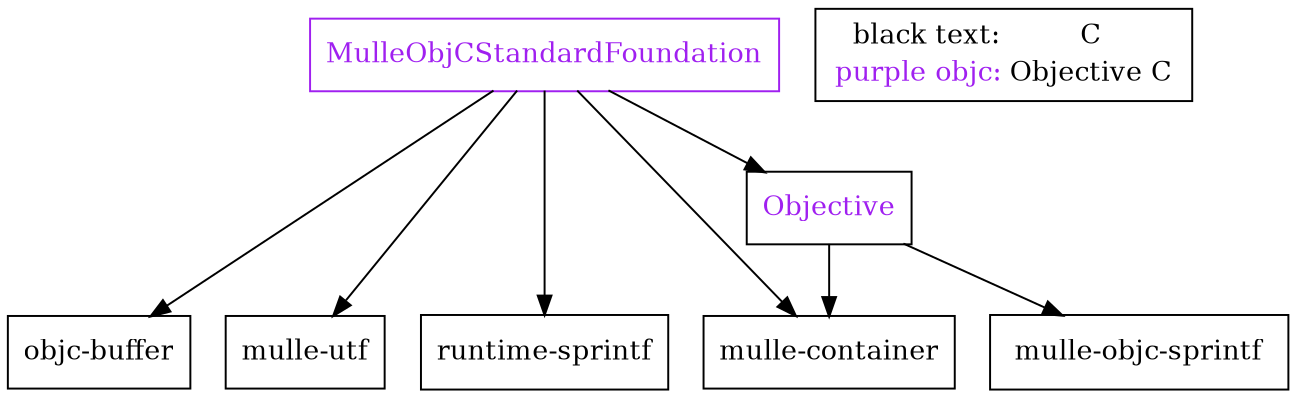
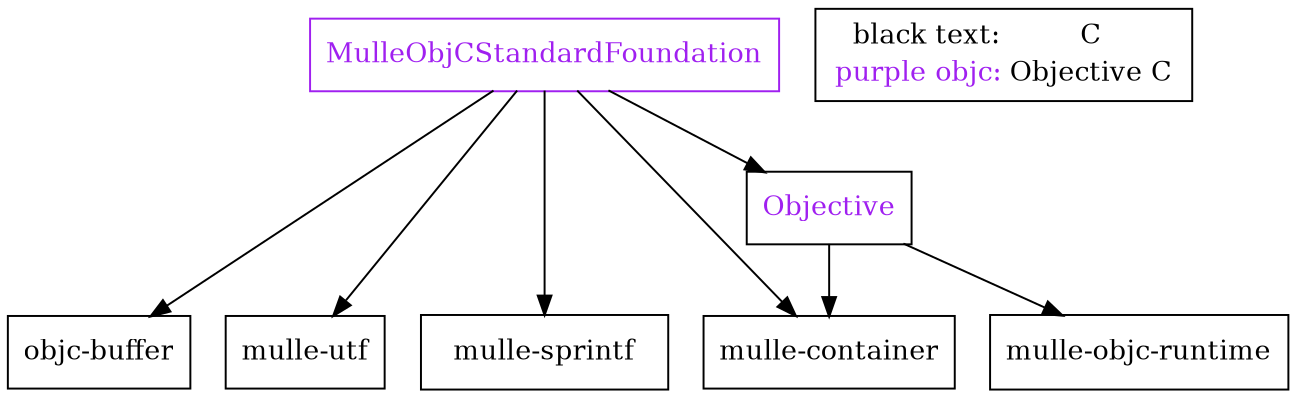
node "runtime-sprintf": label "runtime-sprintf" -> "mulle-sprintf"
node "mulle-objc-sprintf": label "mulle-objc-sprintf" -> "mulle-objc-runtime"
